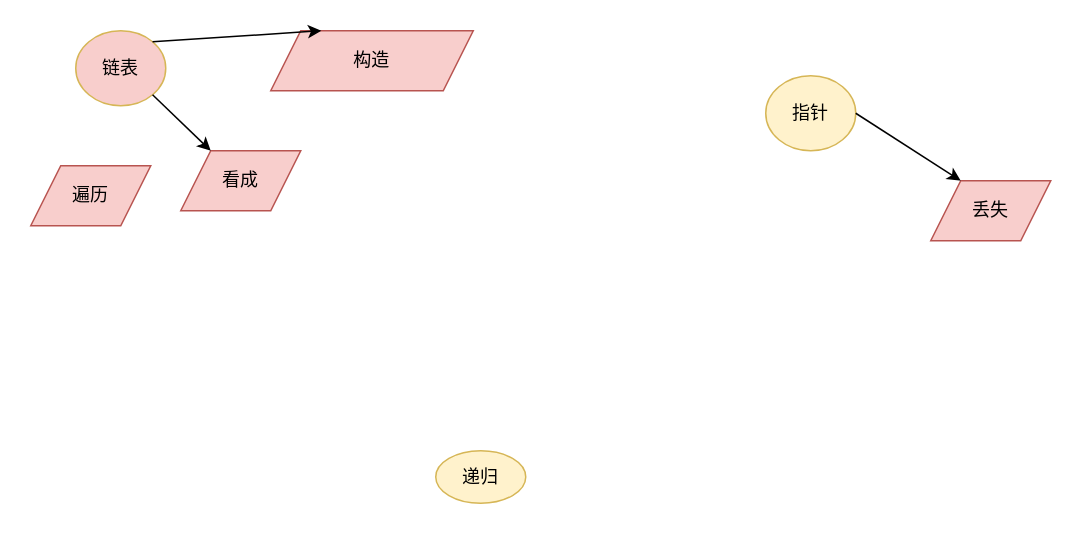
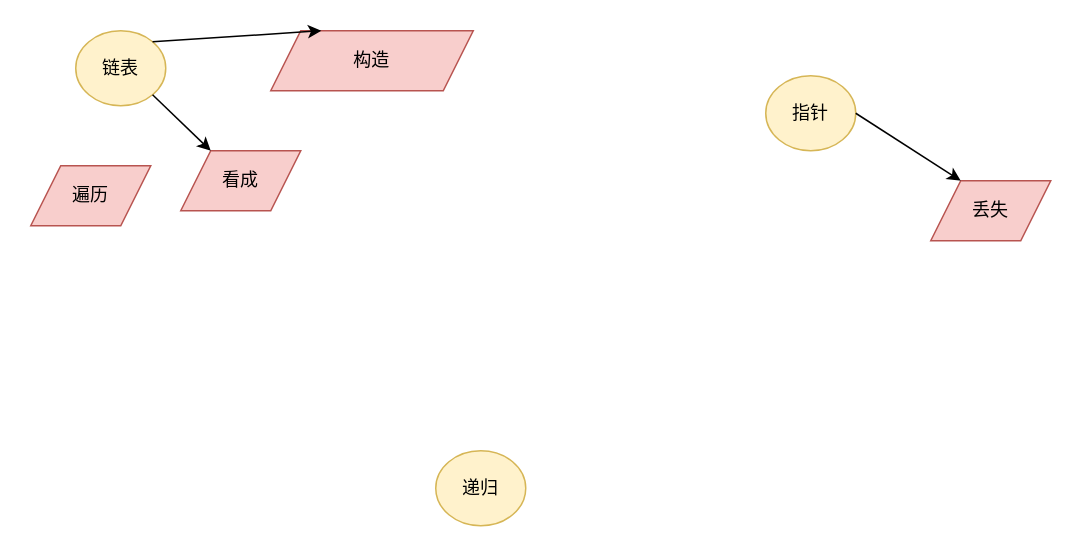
node "链表": fillcolor #f8cecc -> #fff2cc
node "递归": size 90x53 -> 90x75
